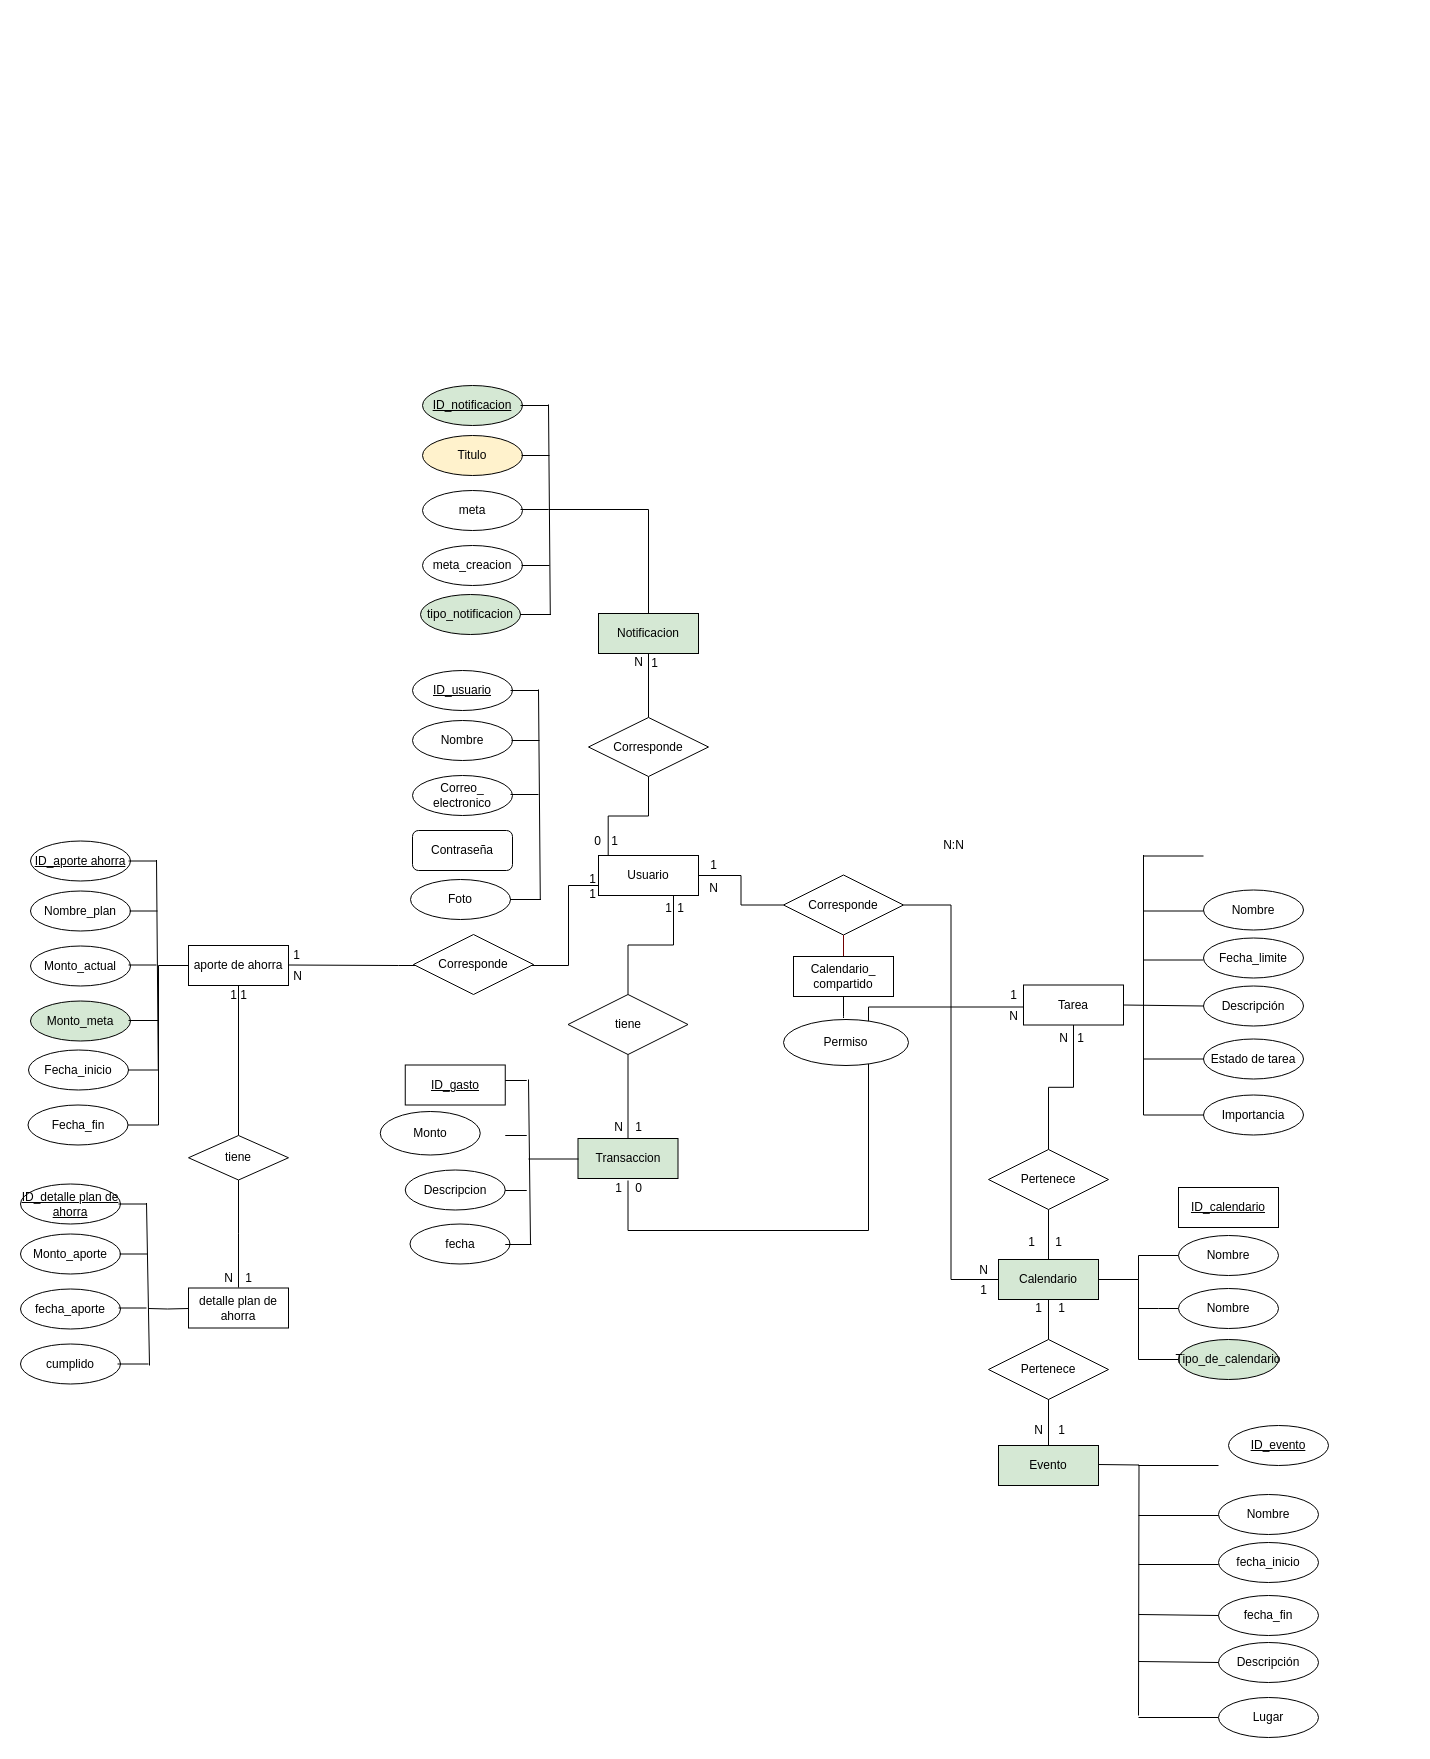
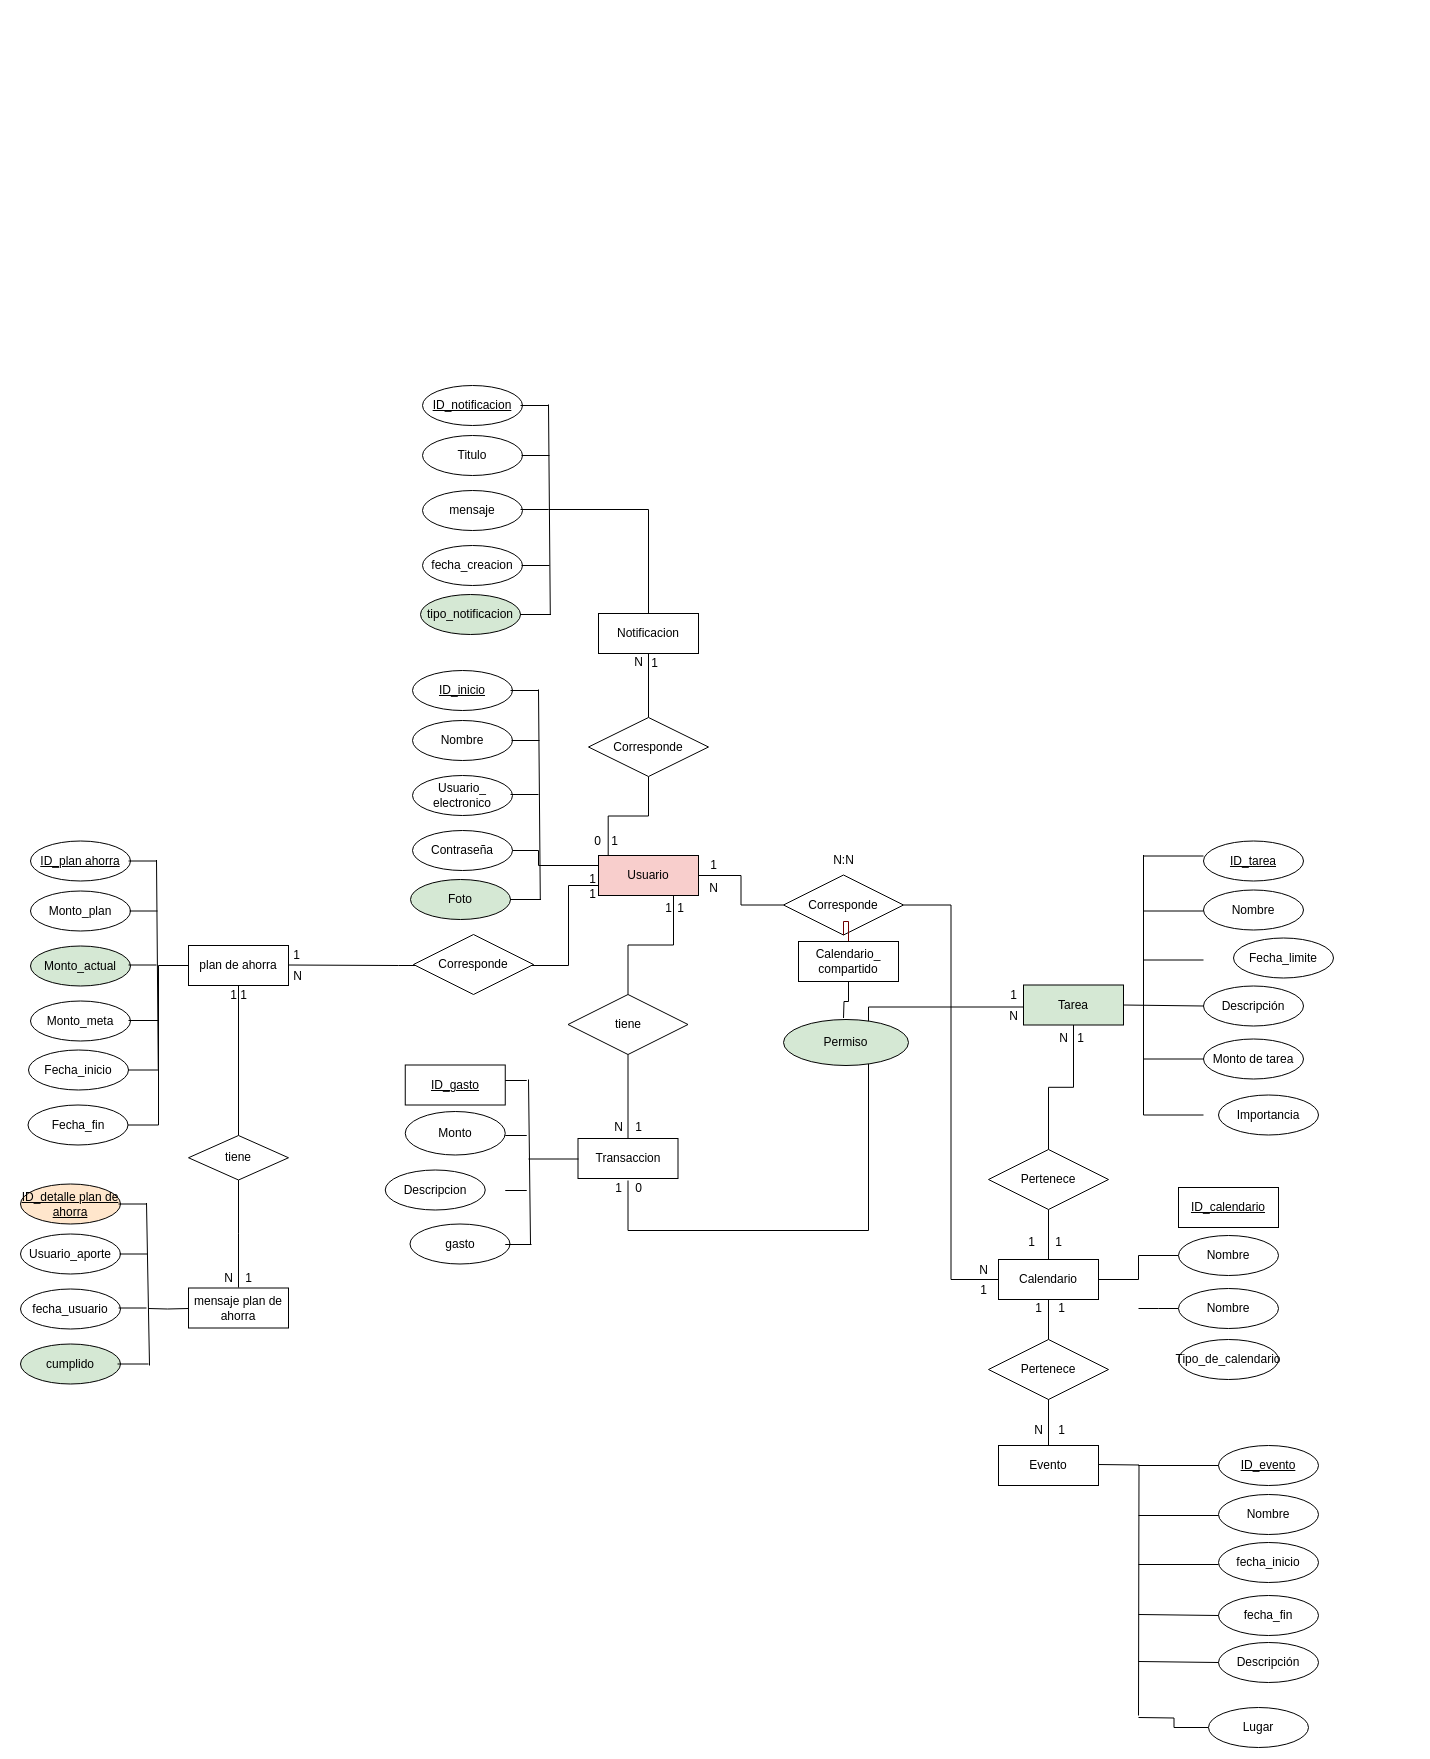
node "ID_notificacion": fillcolor #d5e8d4 -> #ffffff
node "Titulo": fillcolor #fff2cc -> #ffffff
node "meta": label "meta" -> "mensaje"
node "meta_creacion": label "meta_creacion" -> "fecha_creacion"
node "Notificacion": fillcolor #d5e8d4 -> #ffffff
node "ID_usuario": label "ID_usuario" -> "ID_inicio"
node "Correo_ electronico": label "Correo_ electronico" -> "Usuario_ electronico"
node "N:N": moved (954, 845) -> (844, 860)
node "Contraseña": shape rounded rectangle -> ellipse
node "ID_tarea": added
node "ID_aporte ahorra": label "ID_aporte ahorra" -> "ID_plan ahorra"
edge "Contraseña" -- "Usuario": added
node "Usuario": fillcolor #ffffff -> #f8cecc
node "Foto": fillcolor #ffffff -> #d5e8d4
node "Nombre_plan": label "Nombre_plan" -> "Monto_plan"
node "Fecha_limite": moved (1254, 958) -> (1284, 958)
node "Monto_actual": fillcolor #ffffff -> #d5e8d4
node "aporte de ahorra": label "aporte de ahorra" -> "plan de ahorra"
node "Calendario_ compartido": moved (844, 977) -> (849, 962)
node "Tarea": fillcolor #ffffff -> #d5e8d4
node "Monto_meta": fillcolor #d5e8d4 -> #ffffff
node "Permiso": fillcolor #ffffff -> #d5e8d4
node "Estado de tarea": label "Estado de tarea" -> "Monto de tarea"
node "Importancia": moved (1254, 1115) -> (1269, 1115)
node "Monto": moved (430, 1133) -> (455, 1133)
node "Transaccion": fillcolor #d5e8d4 -> #ffffff
node "Descripcion": moved (455, 1190) -> (435, 1190)
node "ID_detalle plan de ahorra": fillcolor #ffffff -> #ffe6cc
node "fecha": label "fecha" -> "gasto"
node "Monto_aporte": label "Monto_aporte" -> "Usuario_aporte"
node "Calendario": fillcolor #d5e8d4 -> #ffffff
node "detalle plan de ahorra": label "detalle plan de ahorra" -> "mensaje plan de ahorra"
node "fecha_aporte": label "fecha_aporte" -> "fecha_usuario"
edge "Calendario" -- "Tipo_de_calendario": removed
node "Tipo_de_calendario": fillcolor #d5e8d4 -> #ffffff
node "cumplido": fillcolor #ffffff -> #d5e8d4
node "ID_evento": moved (1279, 1446) -> (1269, 1466)
node "Evento": fillcolor #d5e8d4 -> #ffffff
node "Lugar": moved (1269, 1718) -> (1259, 1728)
